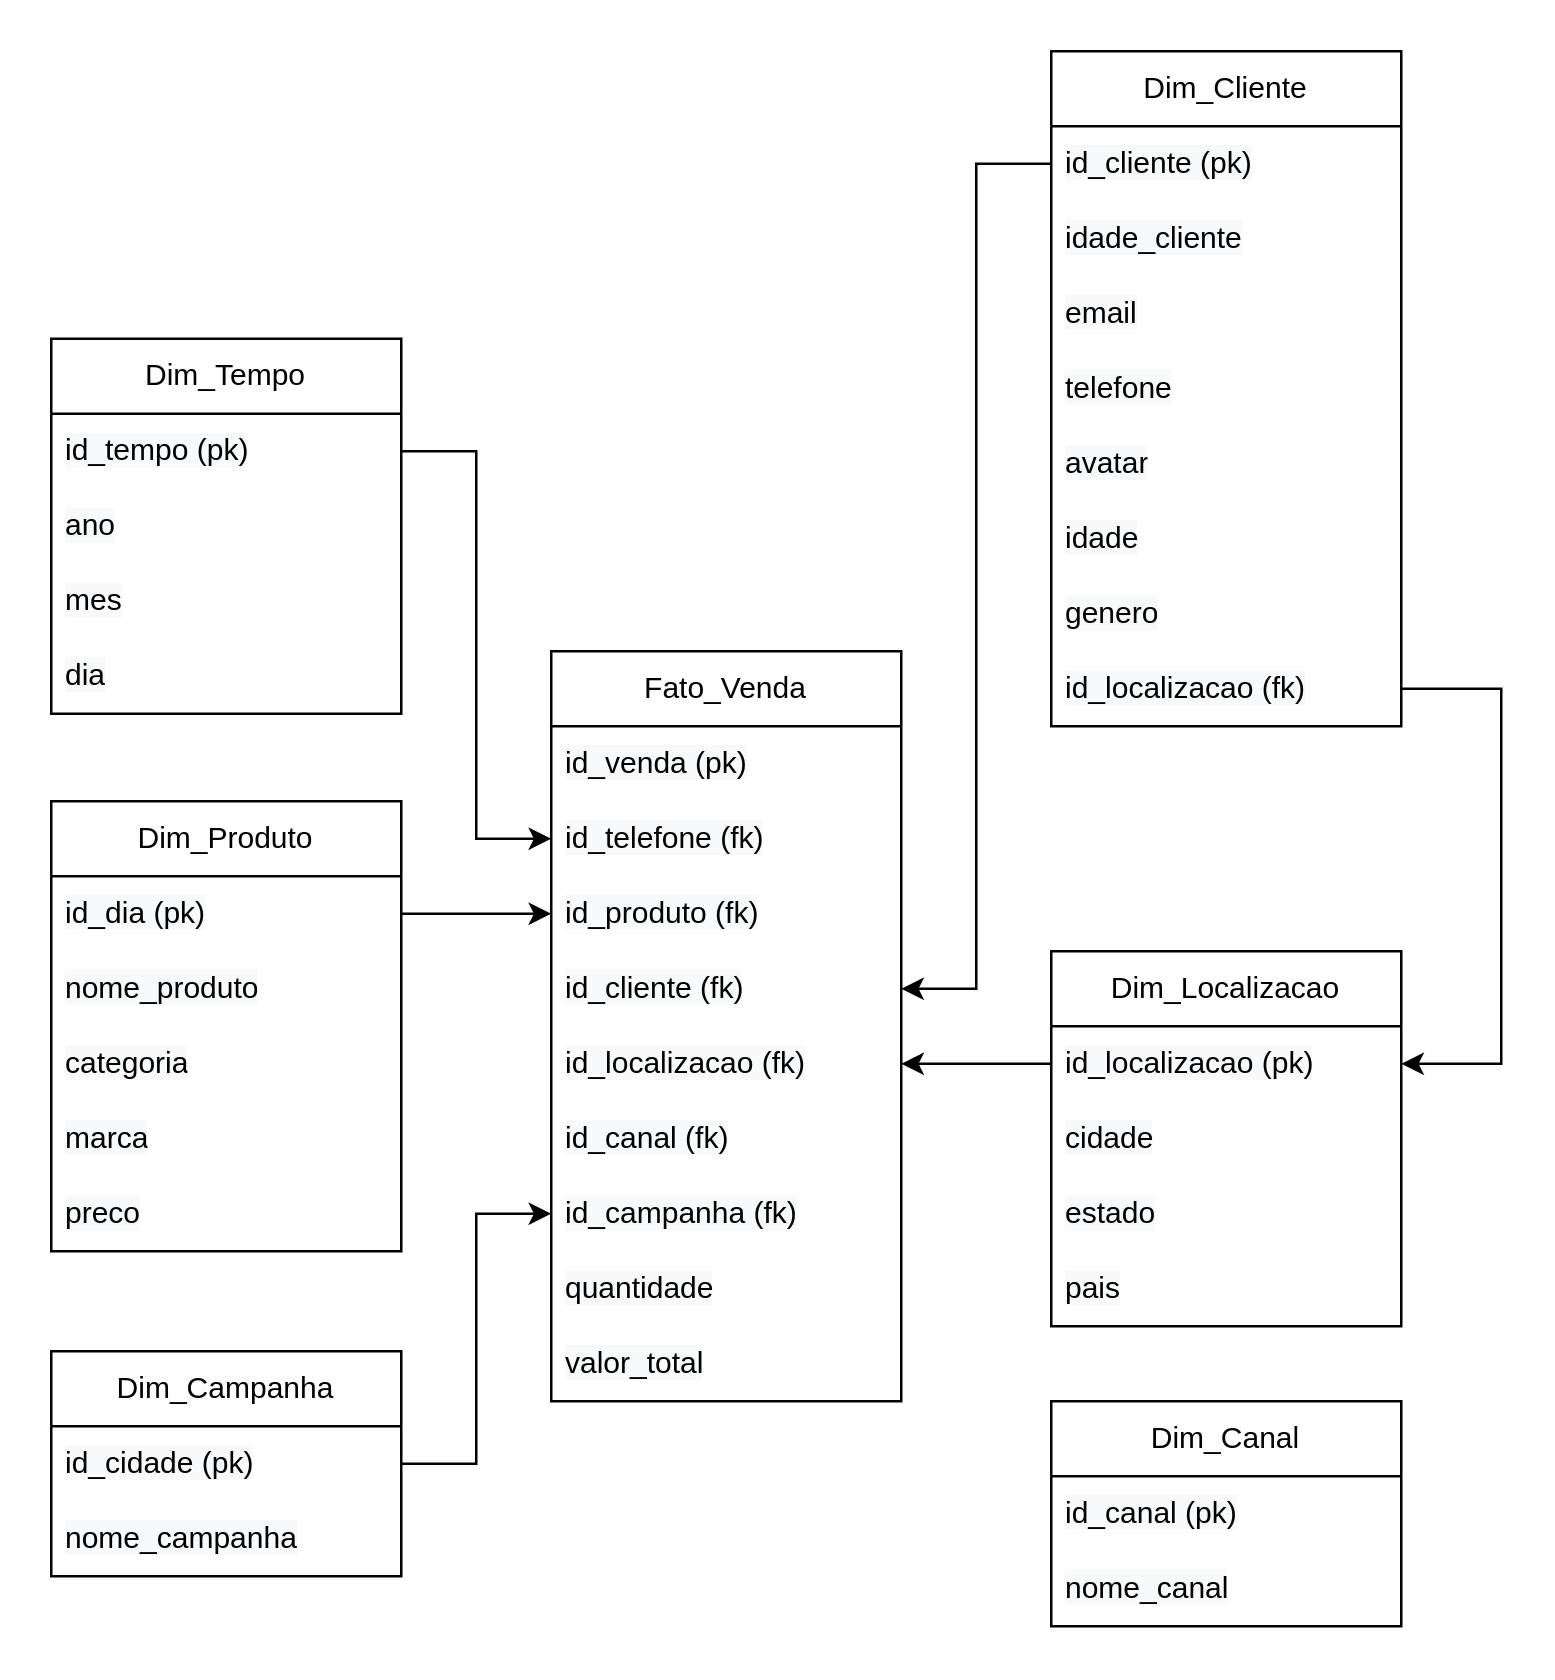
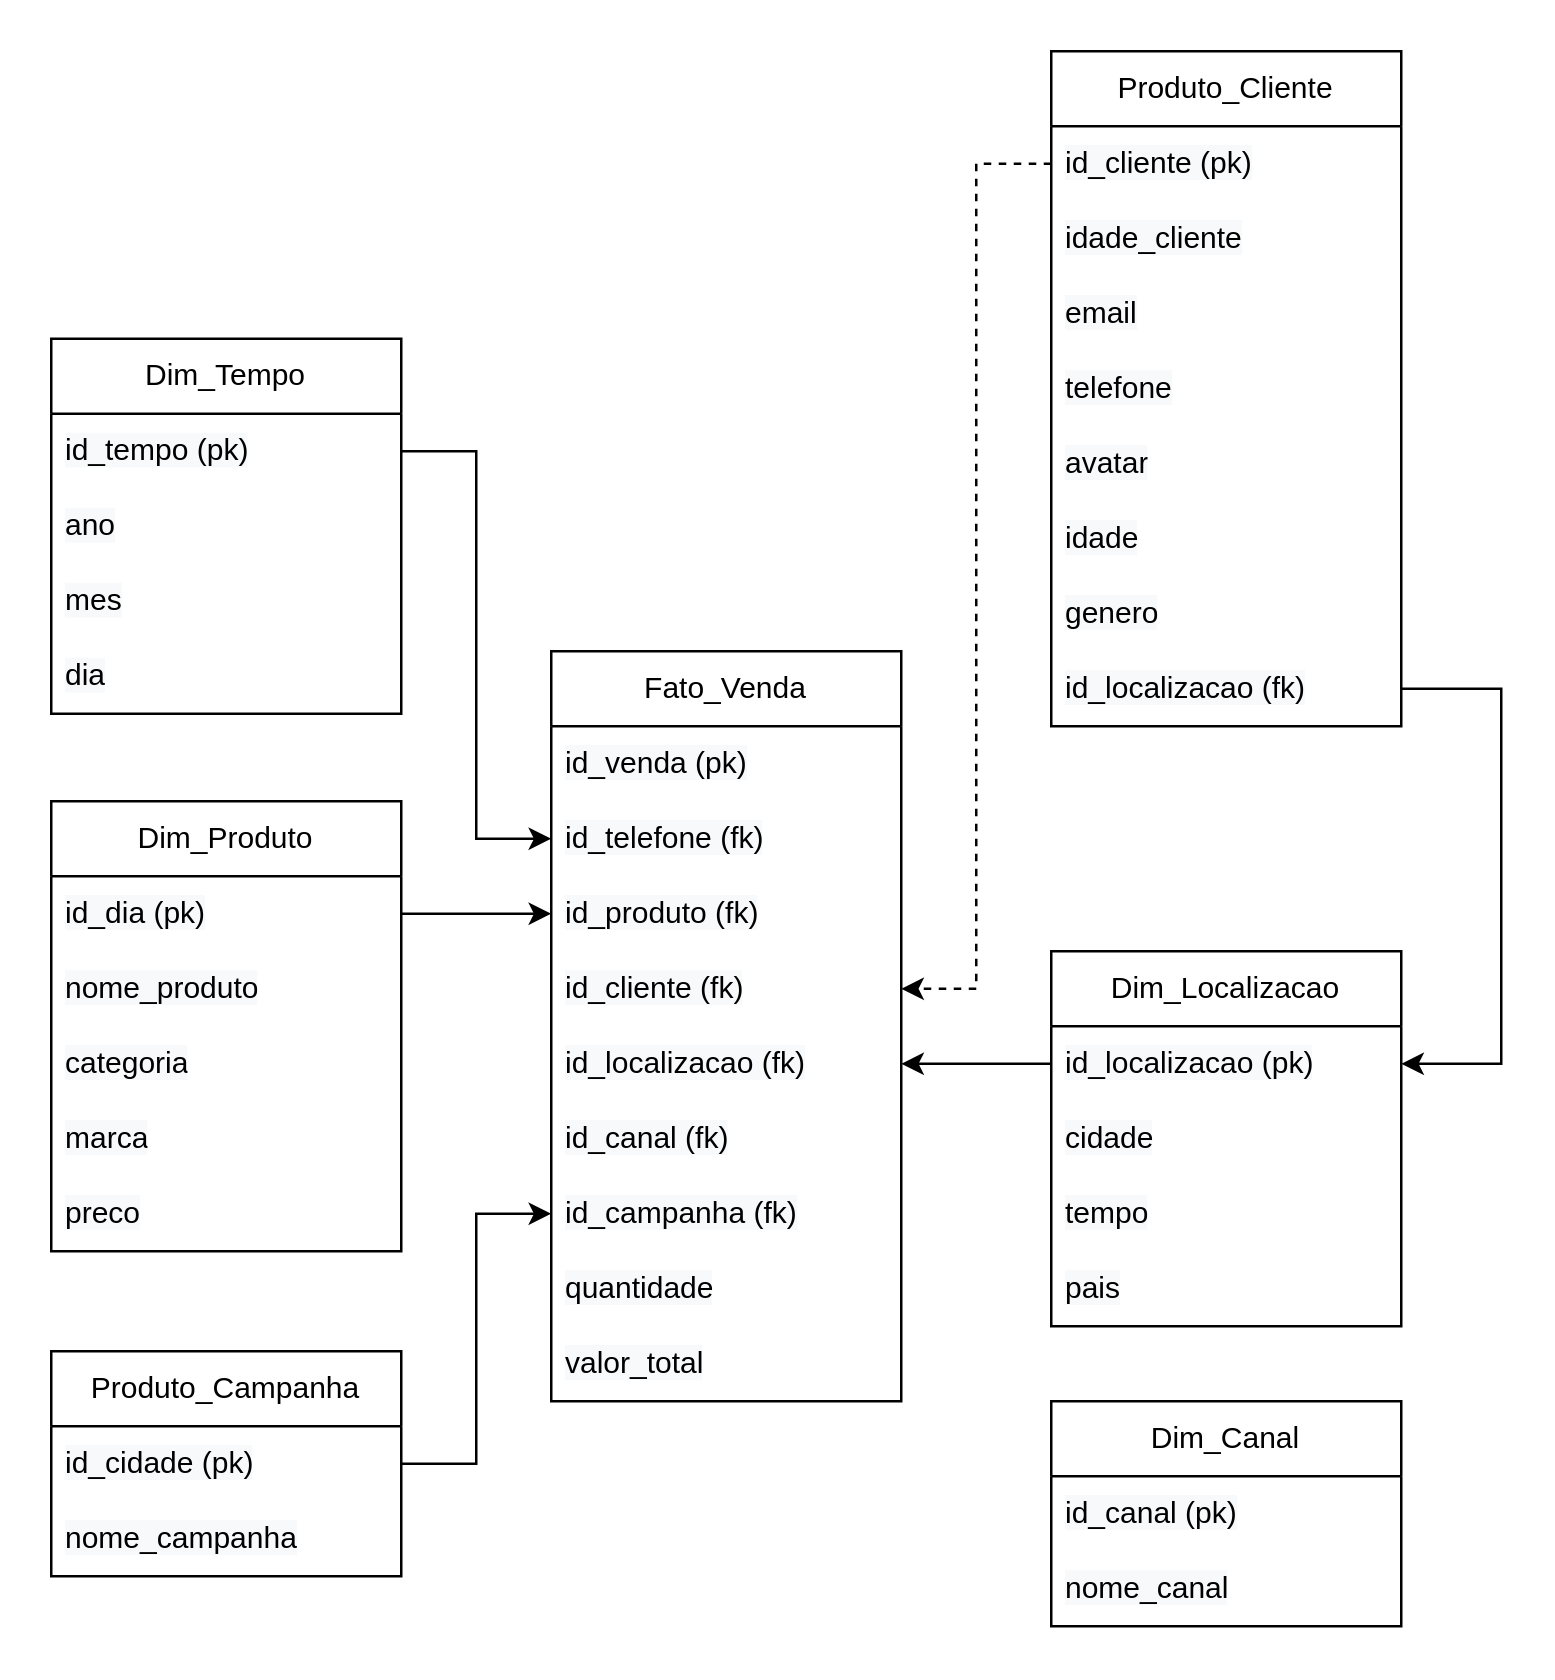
node "Dim_Cliente": label "Dim_Cliente" -> "Produto_Cliente"
edge "id_cliente (pk)" -> "id_cliente (fk)": style solid -> dashed
node "estado": label "estado" -> "tempo"
node "Dim_Campanha": label "Dim_Campanha" -> "Produto_Campanha"
